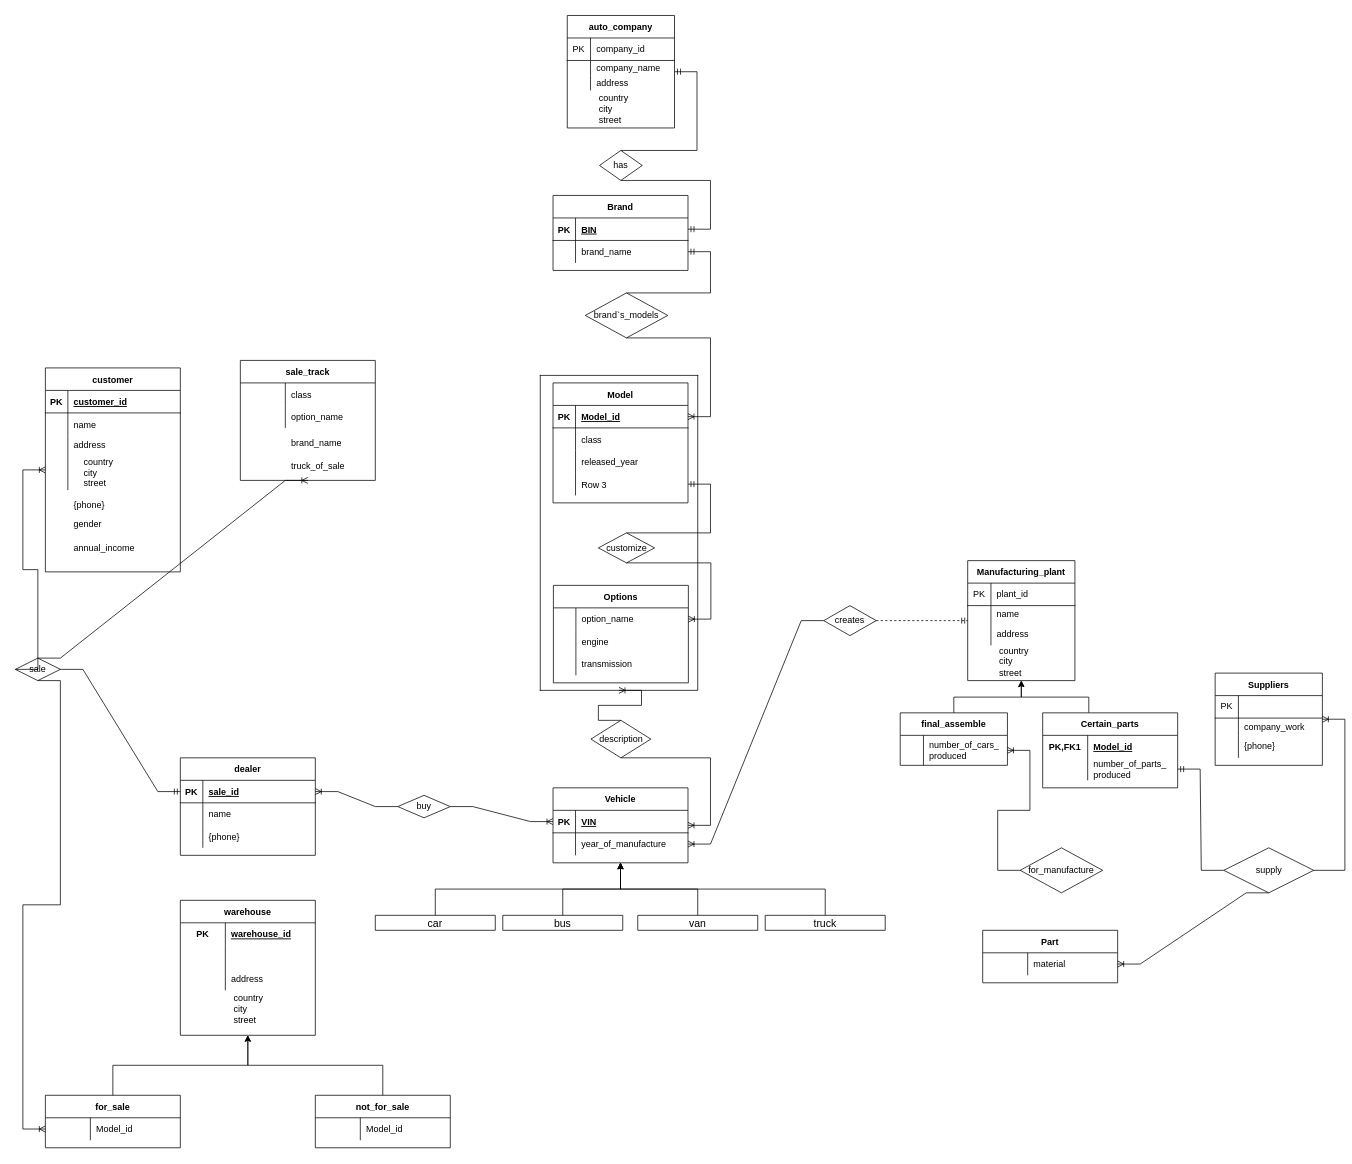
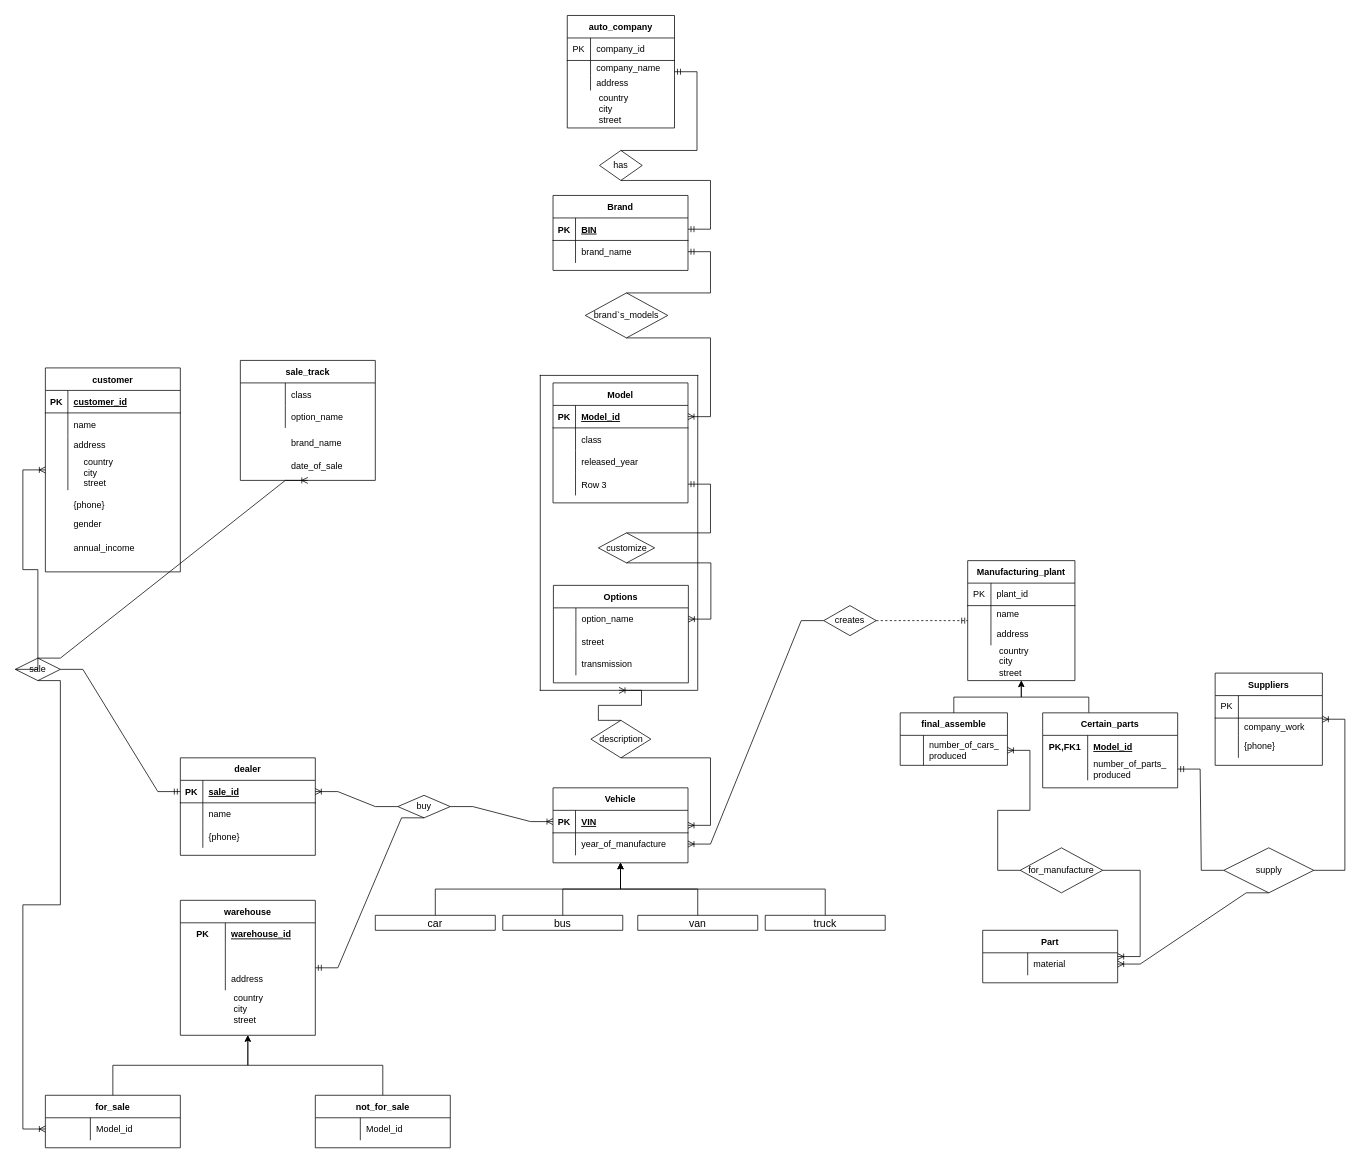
node "truck_of_sale": label "truck_of_sale" -> "date_of_sale"
node "engine": label "engine" -> "street"
edge "buy" -> "warehouse": added
edge "for_manufacture" -> "Part": added
